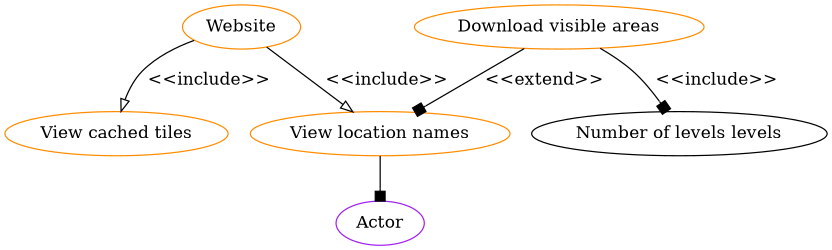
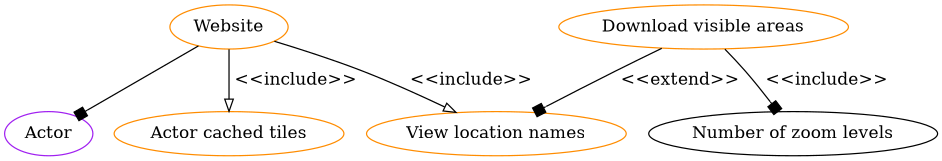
node "View cached tiles": label "View cached tiles" -> "Actor cached tiles"
node "Number of levels levels": label "Number of levels levels" -> "Number of zoom levels"
edge "View location names" -> "Actor": now "Website" -> "Actor"
